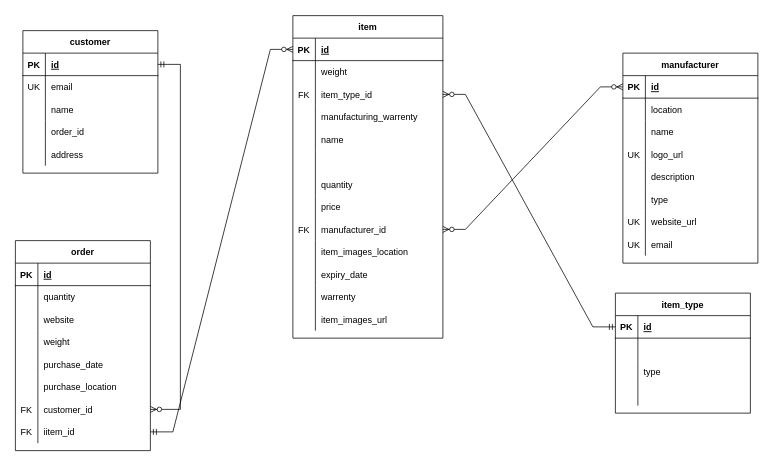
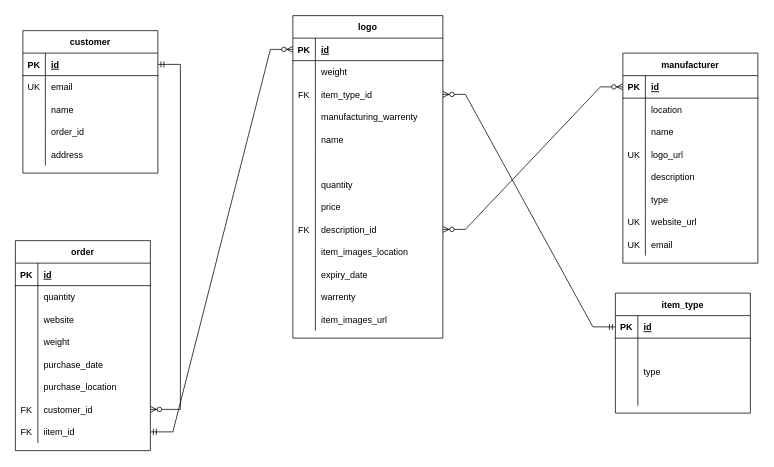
node "item": label "item" -> "logo"
node "manufacturer_id": label "manufacturer_id" -> "description_id"
